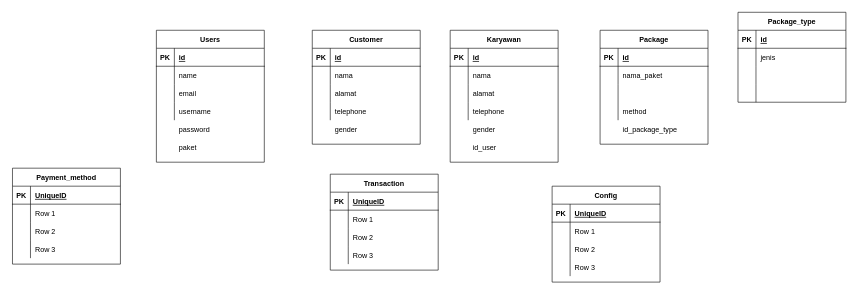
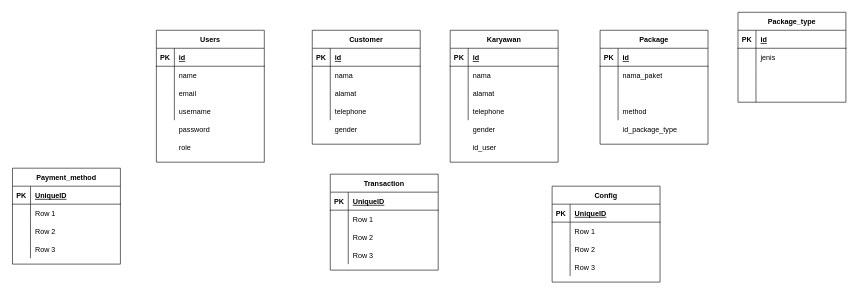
node "paket": label "paket" -> "role"
